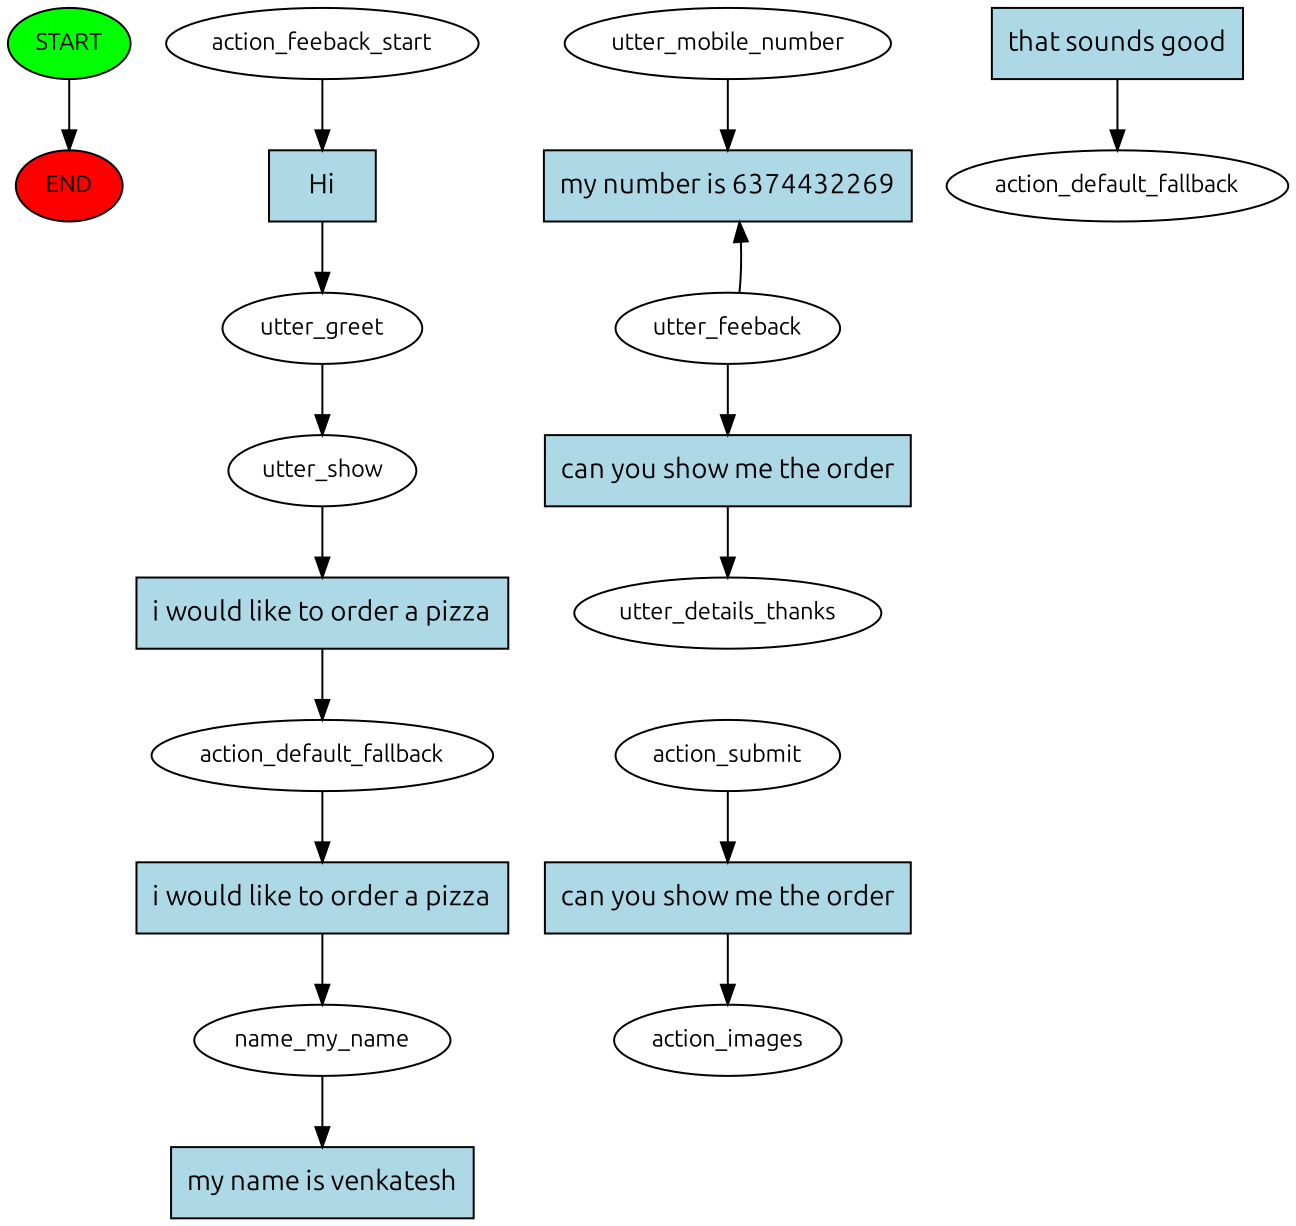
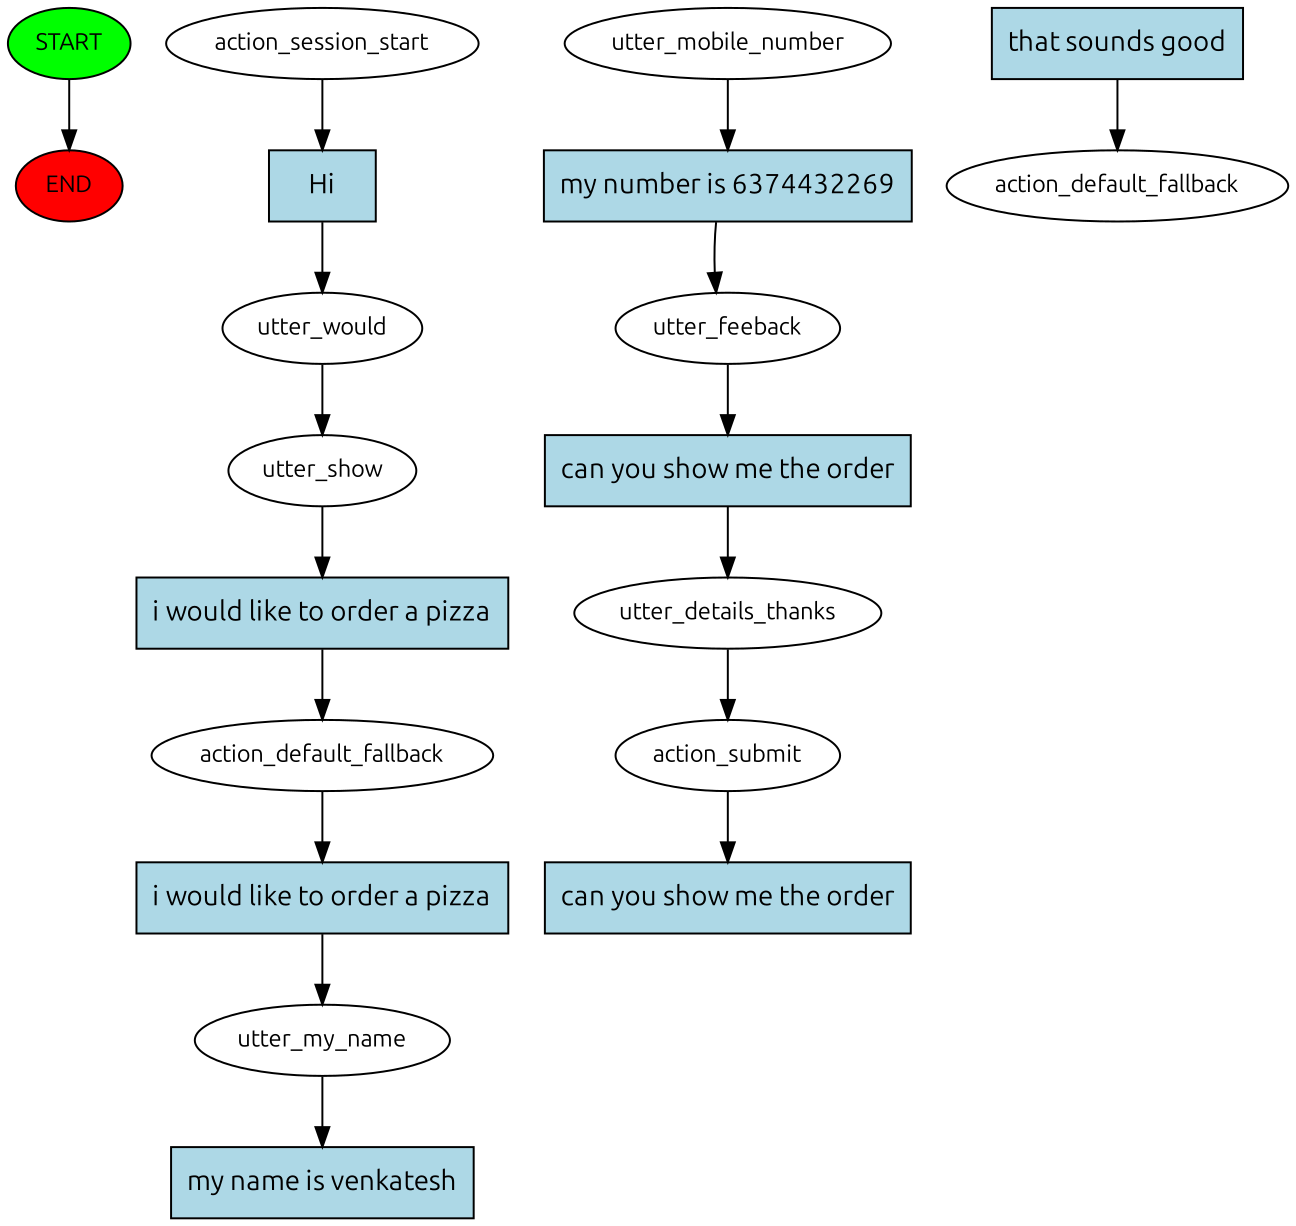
node "action_feeback_start": label "action_feeback_start" -> "action_session_start"
edge "utter_feeback" -> "my number is 6374432269": reversed
node "utter_greet": label "utter_greet" -> "utter_would"
edge "utter_details_thanks" -> "action_submit": added
node "name_my_name": label "name_my_name" -> "utter_my_name"
node "action_images": removed
